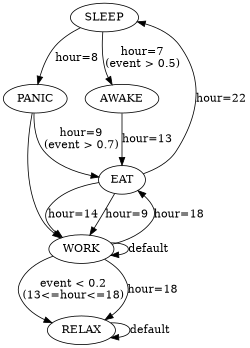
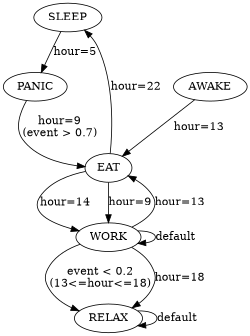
edge "SLEEP" -> "AWAKE": removed, label "hour=7 (event > 0.5)"
edge "SLEEP" -> "PANIC": label "hour=8" -> "hour=5"
edge "PANIC" -> "WORK": removed
edge "WORK" -> "EAT": label "hour=18" -> "hour=13"
